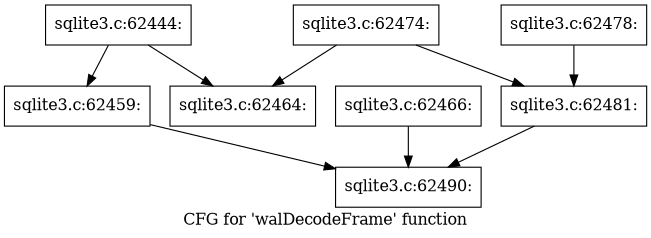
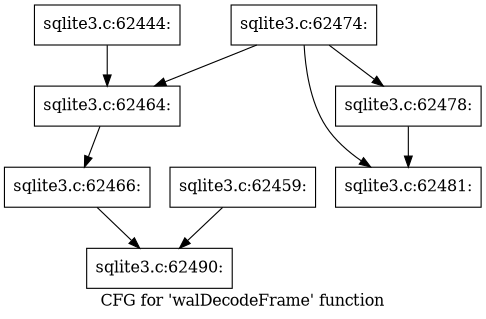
edge "sqlite3.c:62444:" -> "sqlite3.c:62459:": removed
edge "sqlite3.c:62474:" -> "sqlite3.c:62478:": added
edge "sqlite3.c:62464:" -> "sqlite3.c:62466:": added
edge "sqlite3.c:62481:" -> "sqlite3.c:62490:": removed
